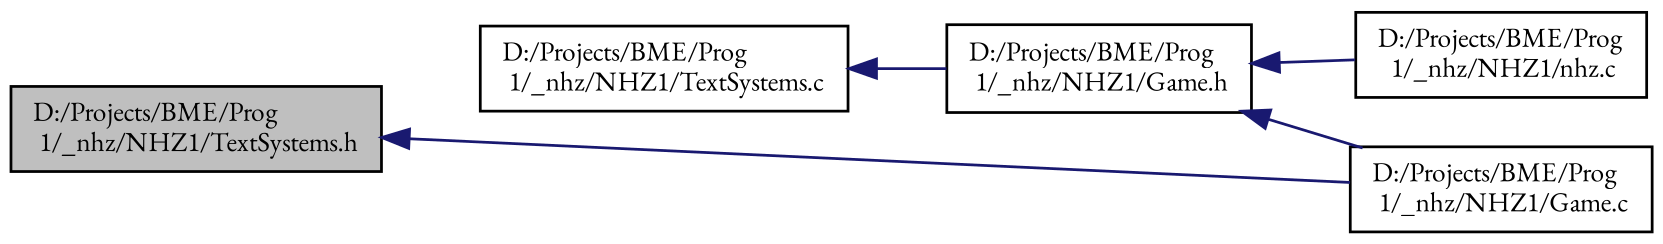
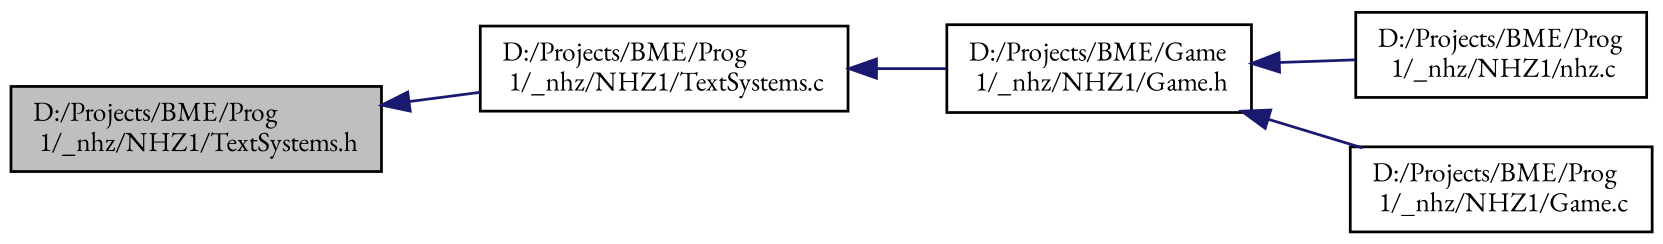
node "D:/Projects/BME/Prog 1/_nhz/NHZ1/Game.h": label "D:/Projects/BME/Prog 1/_nhz/NHZ1/Game.h" -> "D:/Projects/BME/Game 1/_nhz/NHZ1/Game.h"
edge "D:/Projects/BME/Prog 1/_nhz/NHZ1/Game.c" -> "D:/Projects/BME/Prog 1/_nhz/NHZ1/TextSystems.h": now "D:/Projects/BME/Prog 1/_nhz/NHZ1/TextSystems.c" -> "D:/Projects/BME/Prog 1/_nhz/NHZ1/TextSystems.h"
